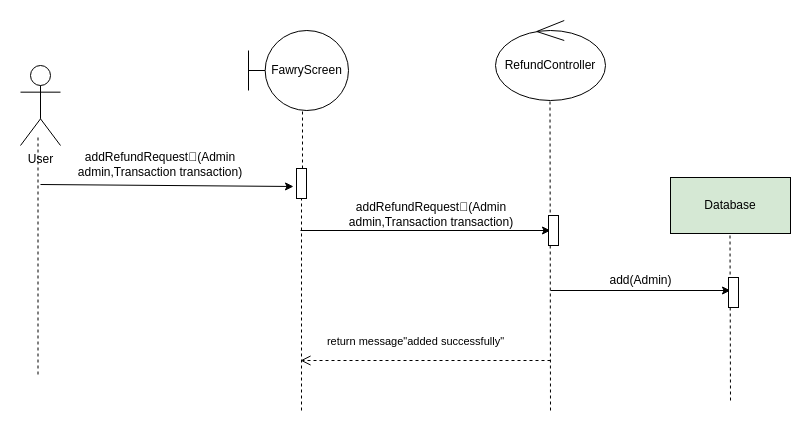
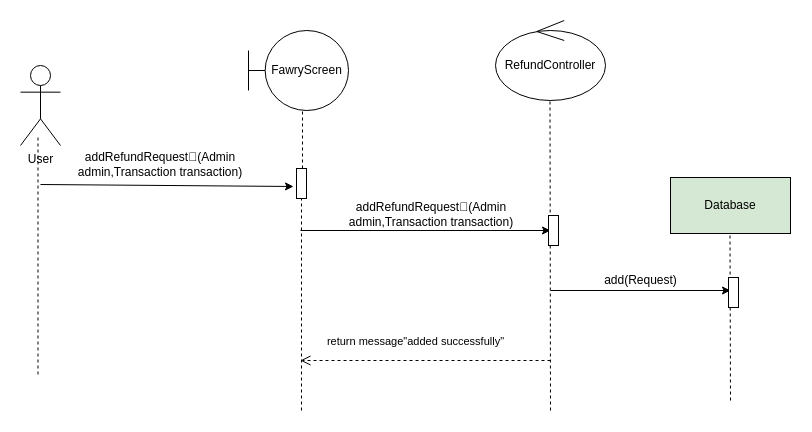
node "add(Admin)": label "add(Admin)" -> "add(Request)"
